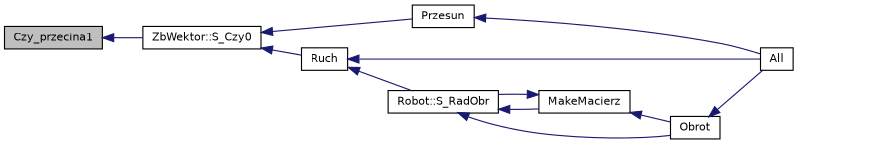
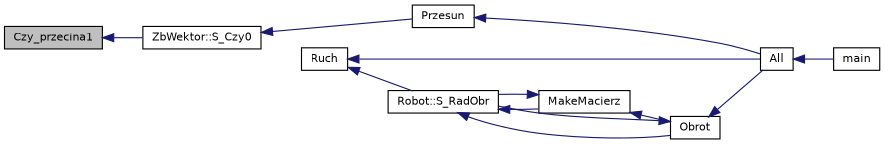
edge "Ruch" -> "ZbWektor::S_Czy0": removed
node "main": added
edge "Robot::S_RadObr" -> "Obrot": added
